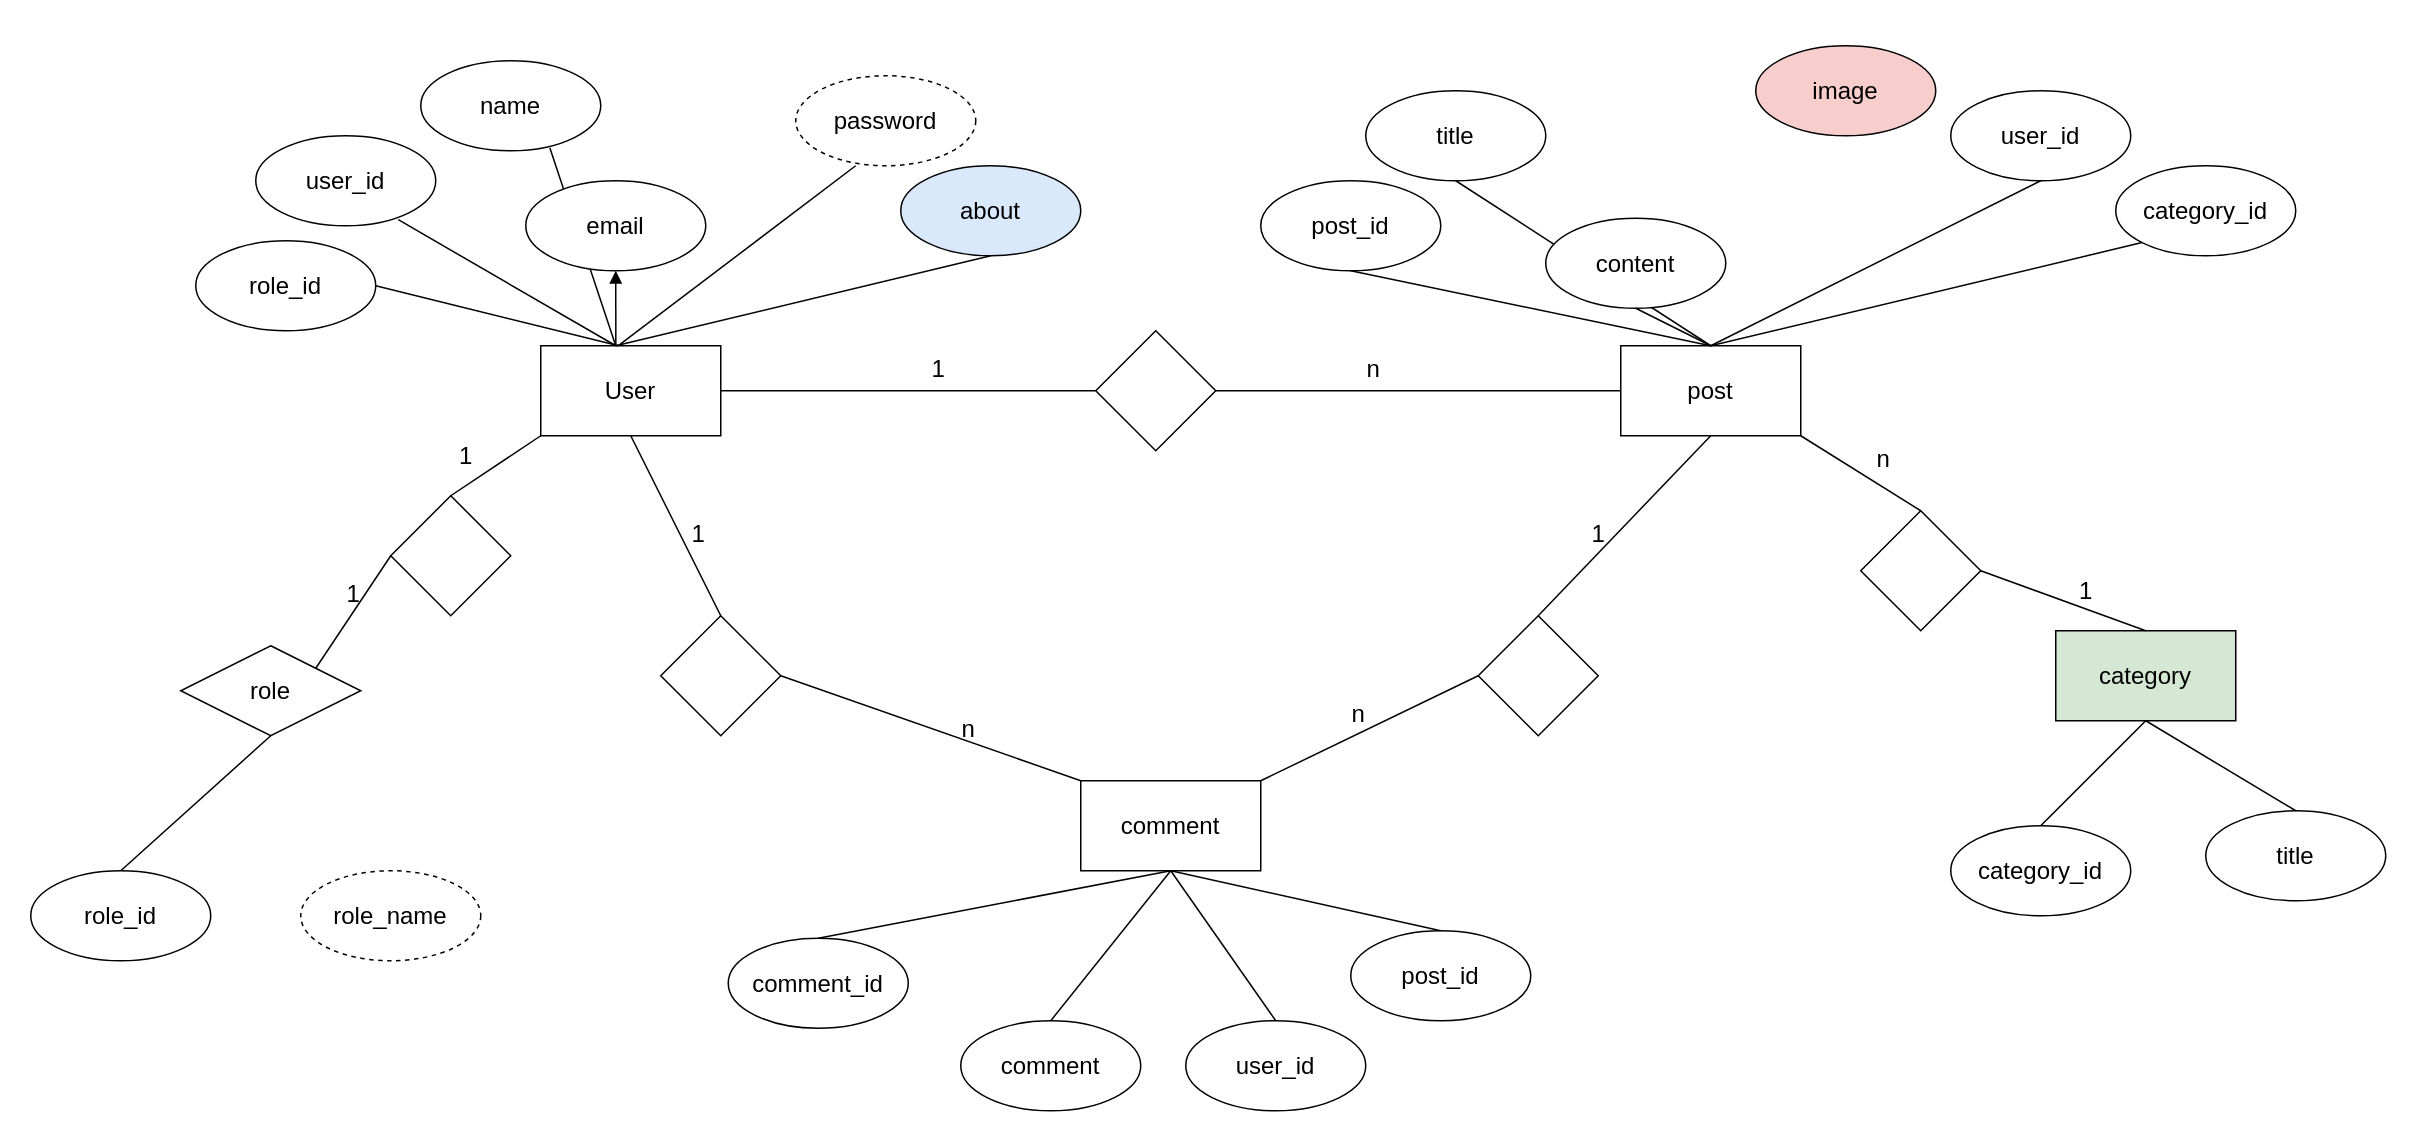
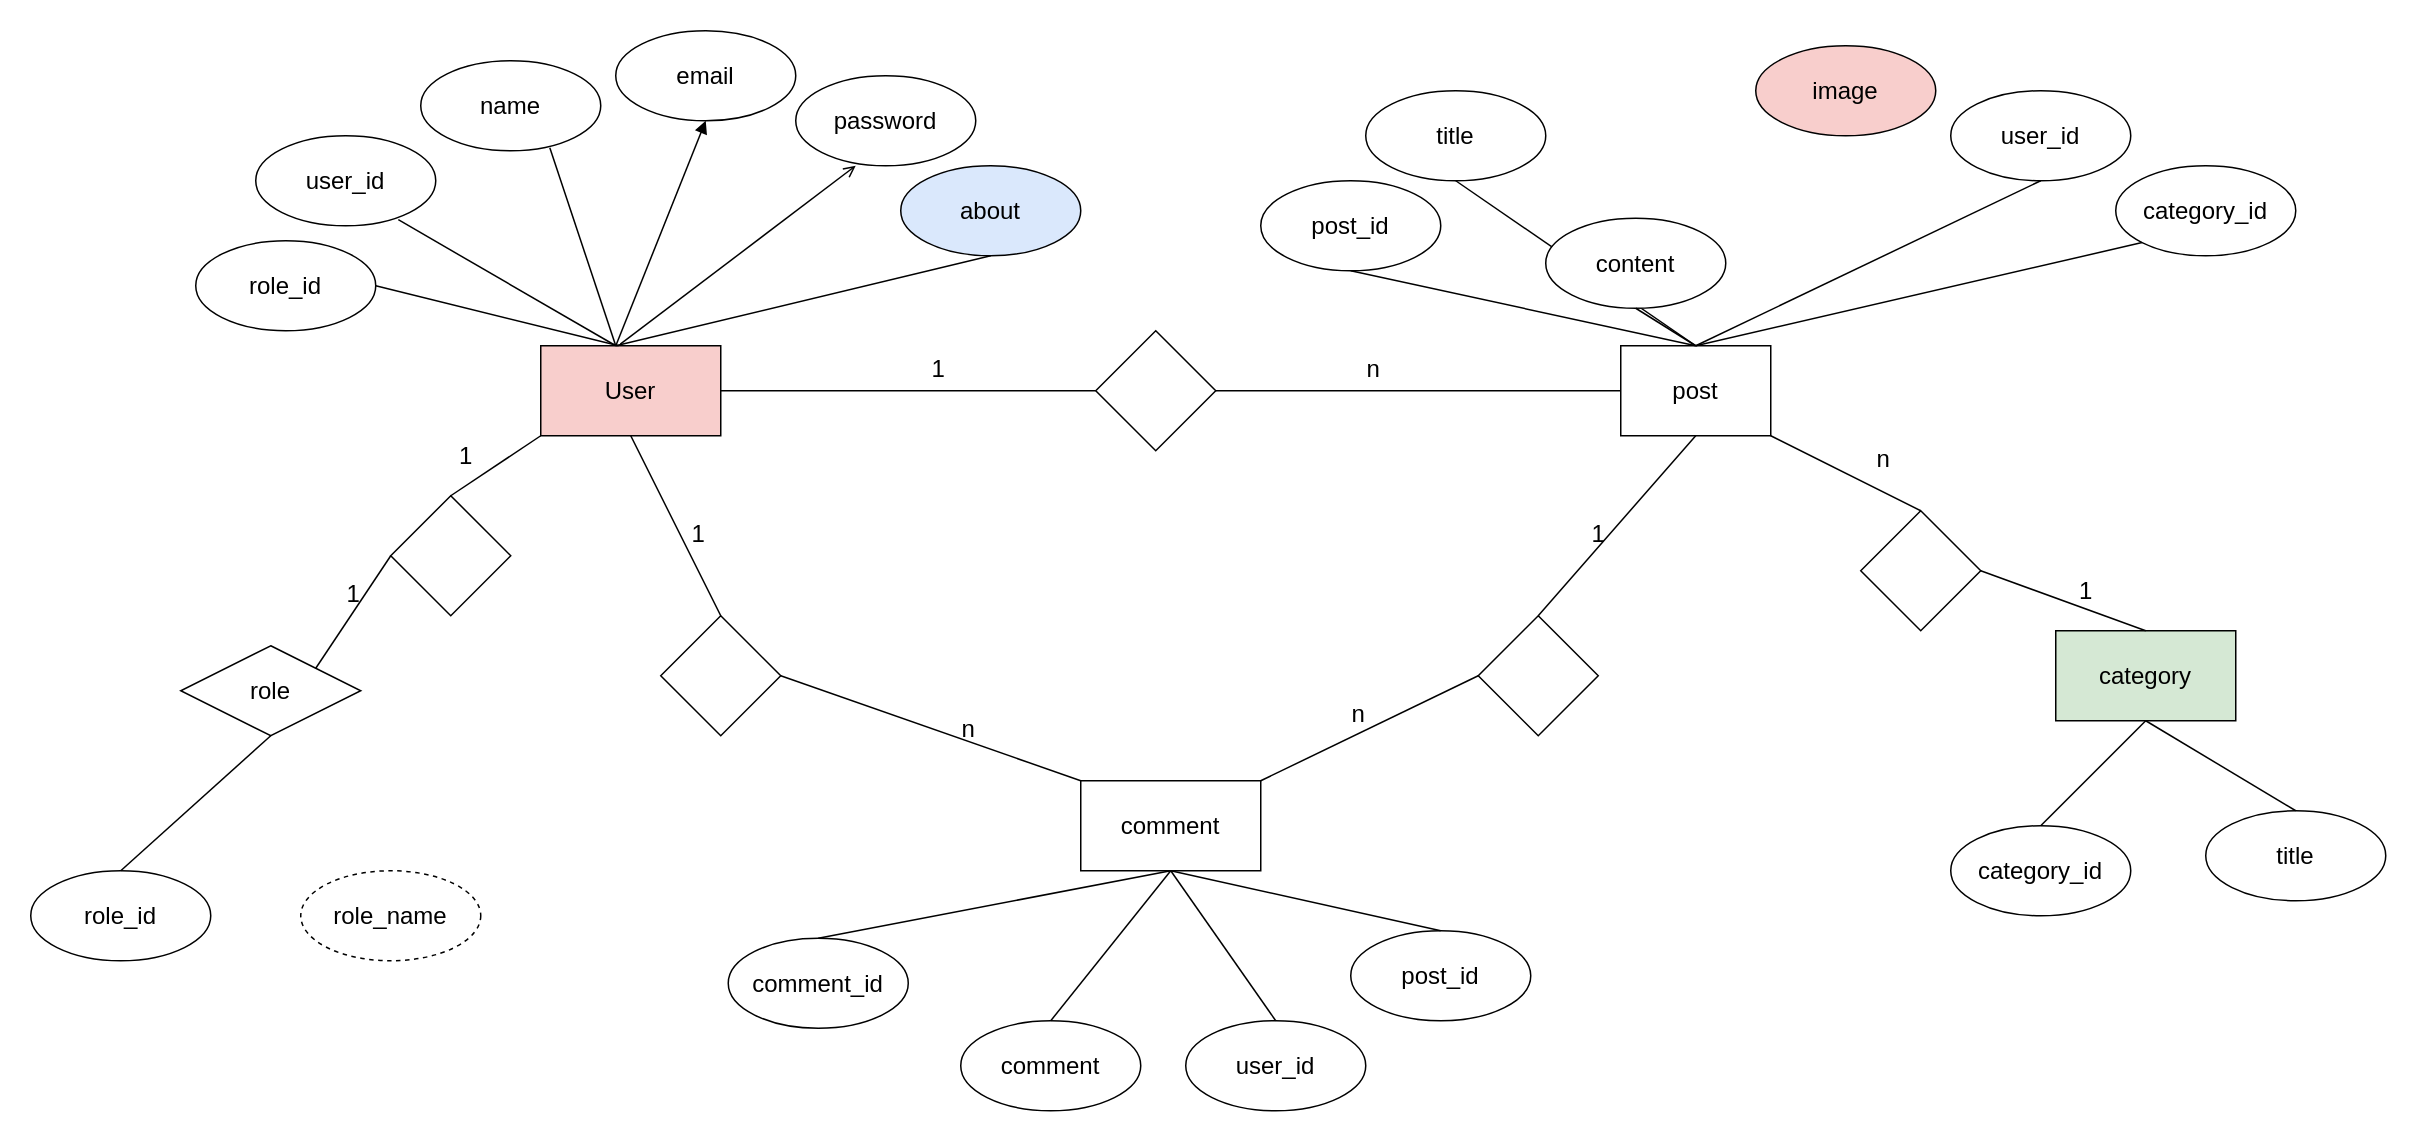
node "password": style dashed -> solid
edge "password" -- "User": arrowhead none -> open
node "email": moved (616, 226) -> (706, 76)
node "User": fillcolor #ffffff -> #f8cecc
node "post": size 180x90 -> 150x90
